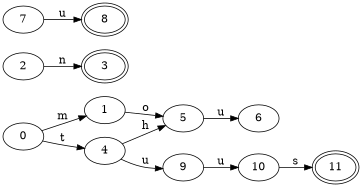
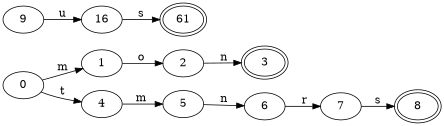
edge "7" -> "8": label "u" -> "s"
edge "6" -> "7": added, label "r"
edge "5" -> "6": label "u" -> "n"
edge "1" -> "5": now "1" -> "2"
edge "4" -> "5": label "h" -> "m"
edge "4" -> "9": removed, label "u"
node "10": label "10" -> "16"
node "11": label "11" -> "61"
